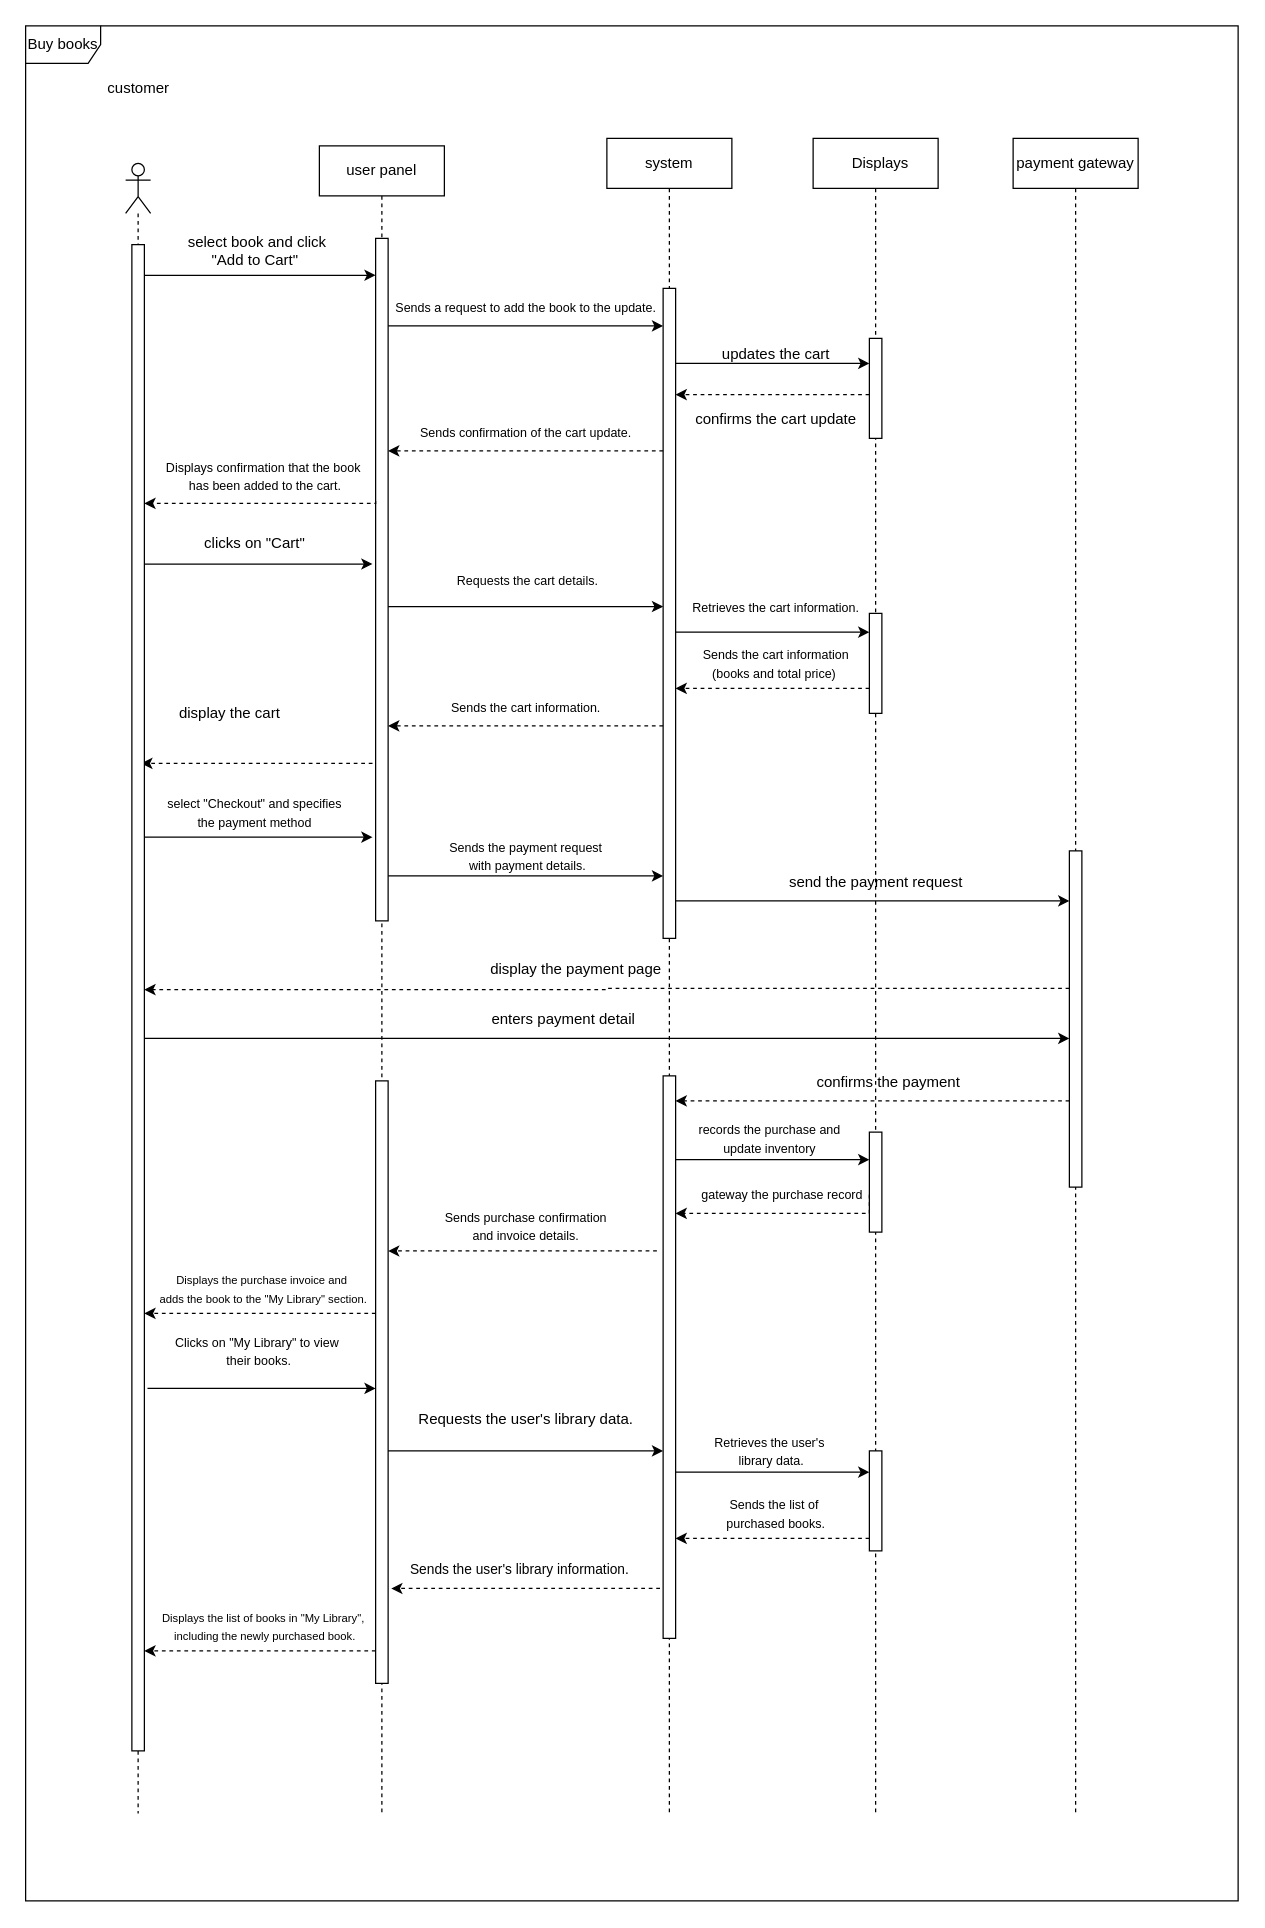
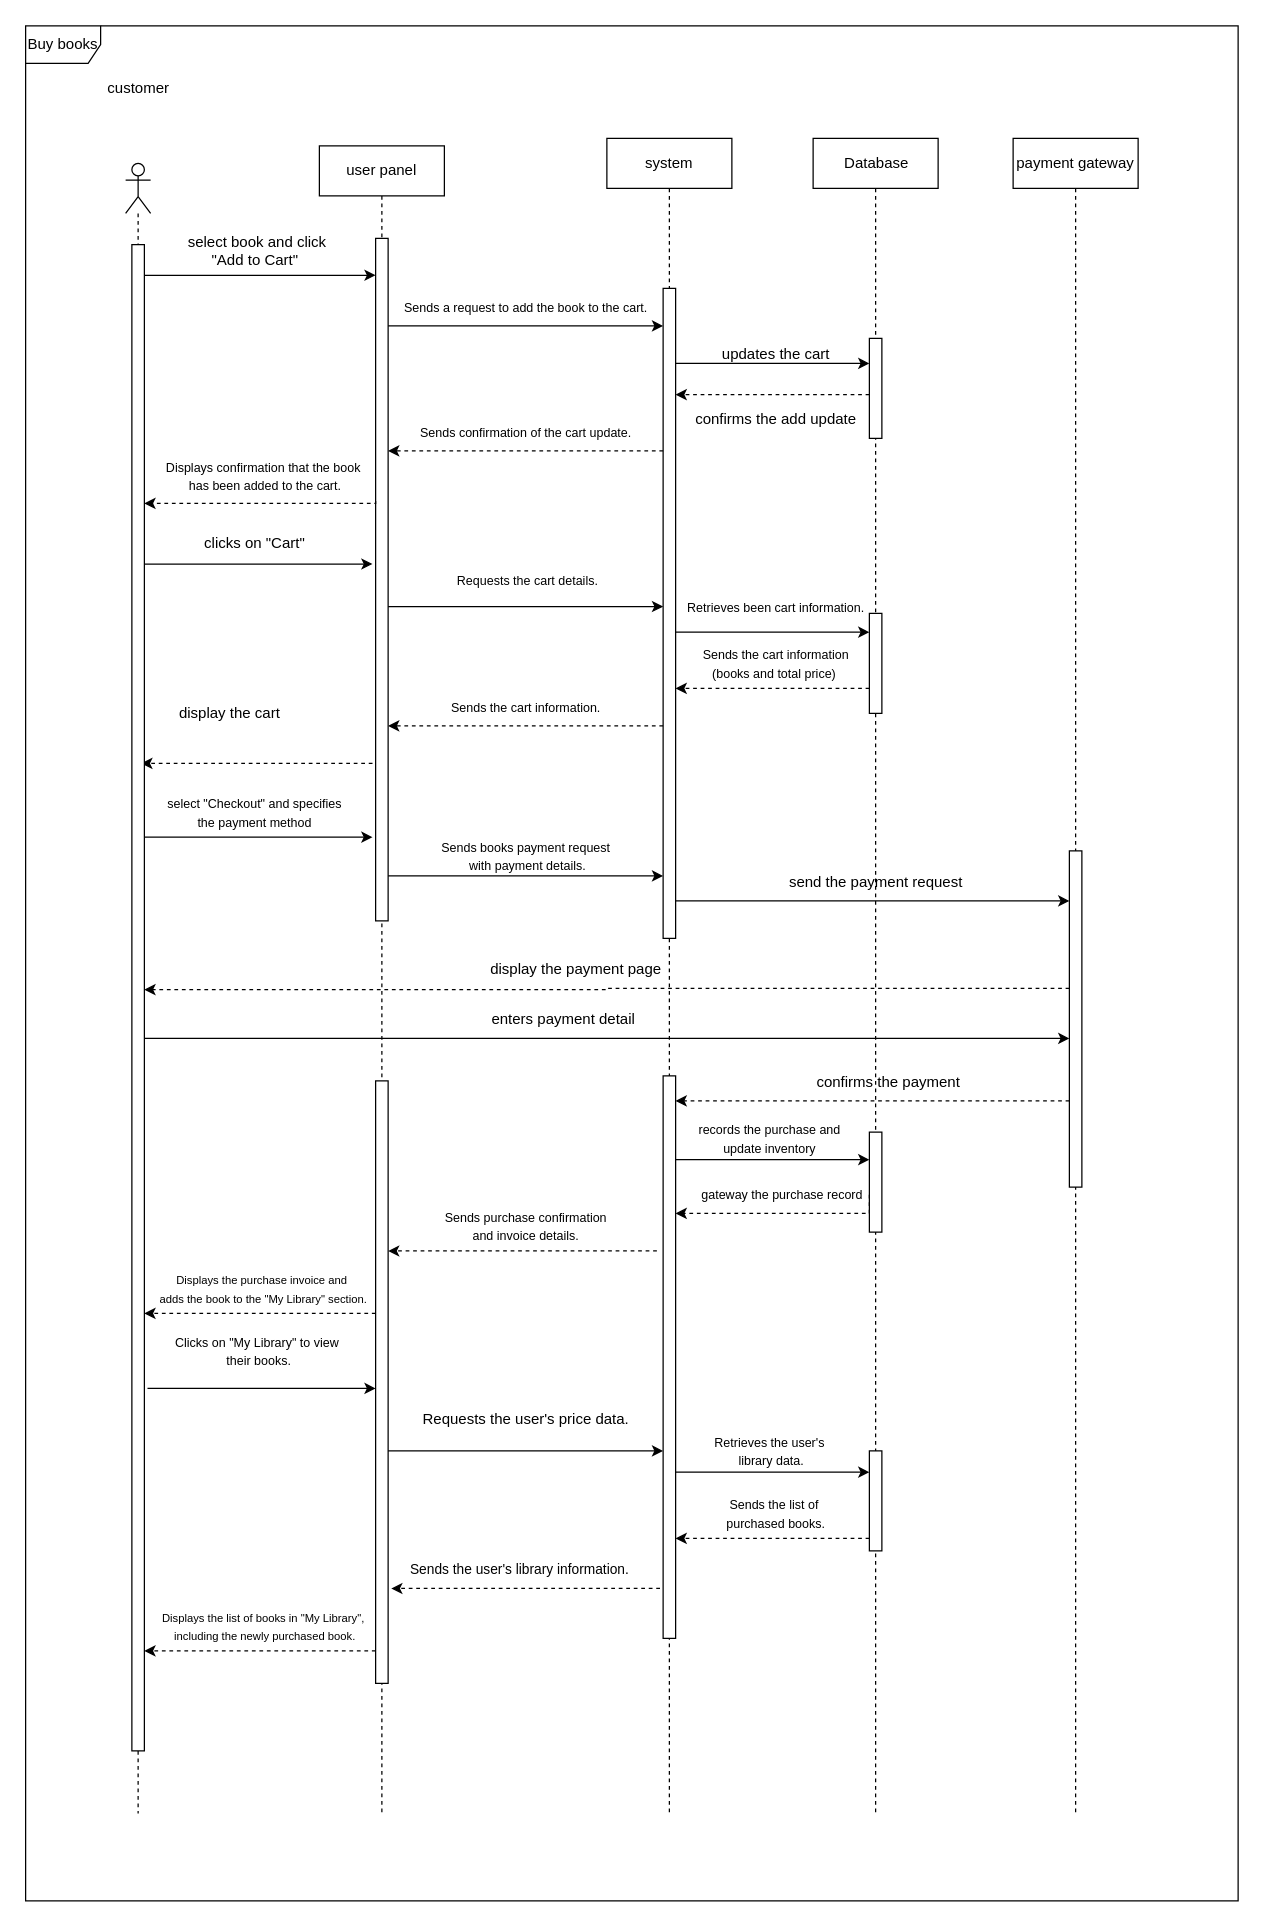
node "Displays": label "Displays" -> "Database"
node "Sends a request to add the book to the update.": label "Sends a request to add the book to the update." -> "Sends a request to add the book to the cart."
node "confirms the cart update": label "confirms the cart update" -> "confirms the add update"
node "Retrieves the cart information.": label "Retrieves the cart information." -> "Retrieves been cart information."
node "Sends the payment request with payment details.": label "Sends the payment request with payment details." -> "Sends books payment request with payment details."
node "Requests the user's library data.": label "Requests the user's library data." -> "Requests the user's price data."
